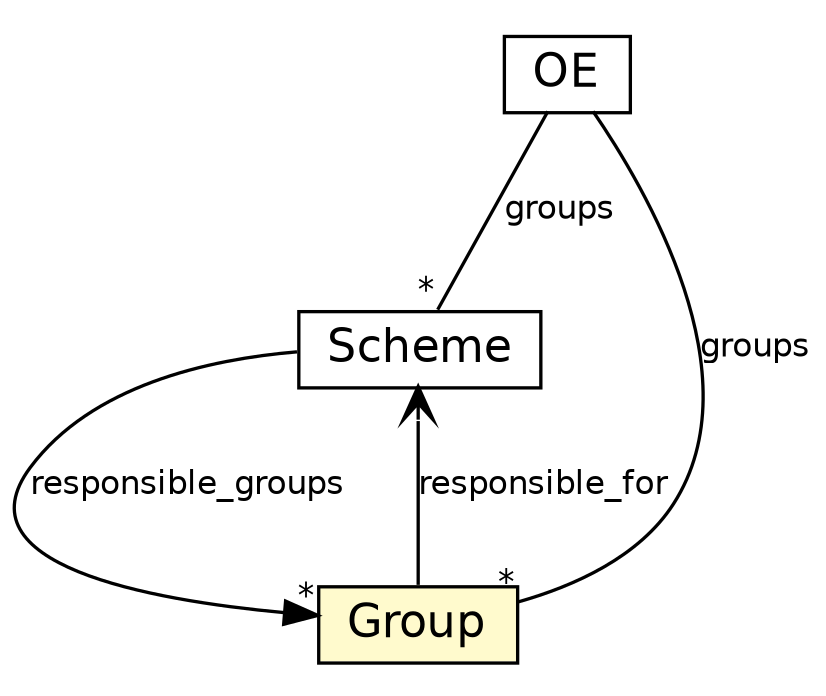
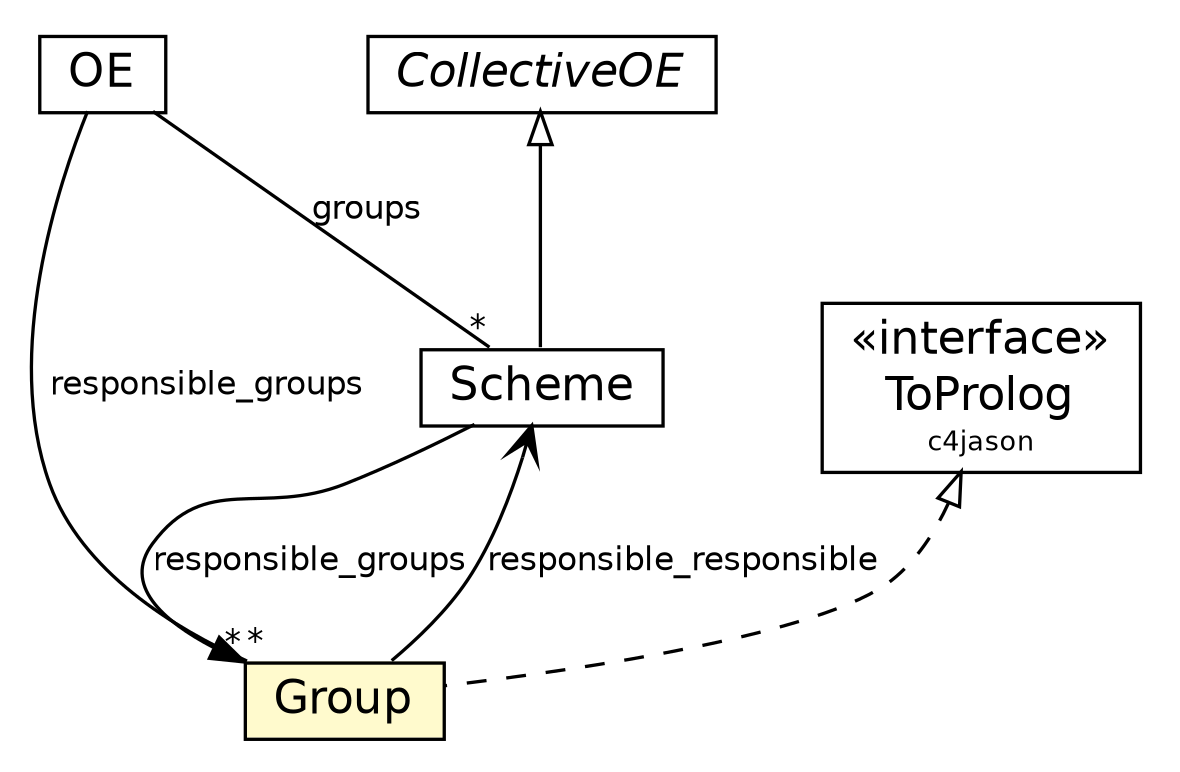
node "CollectiveOE": added
edge "OE" -- "Group": label "groups" -> "responsible_groups"
node "ToProlog": added
edge "Group" -> "Scheme": label "responsible_for" -> "responsible_responsible"
